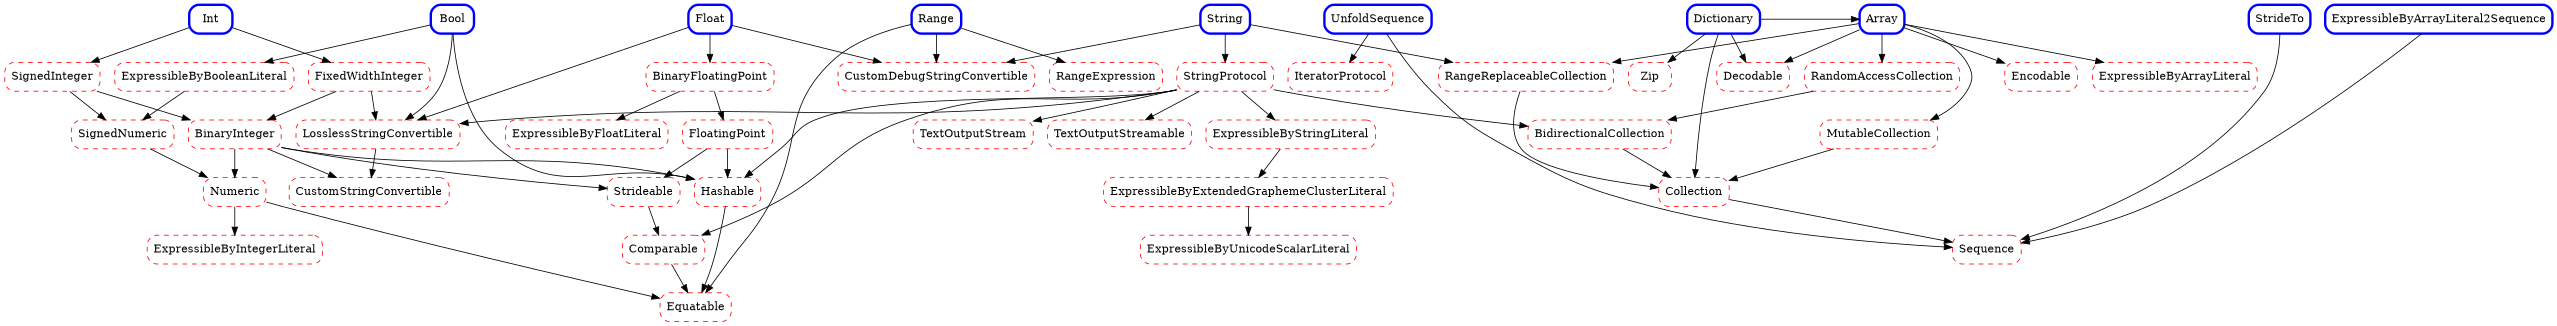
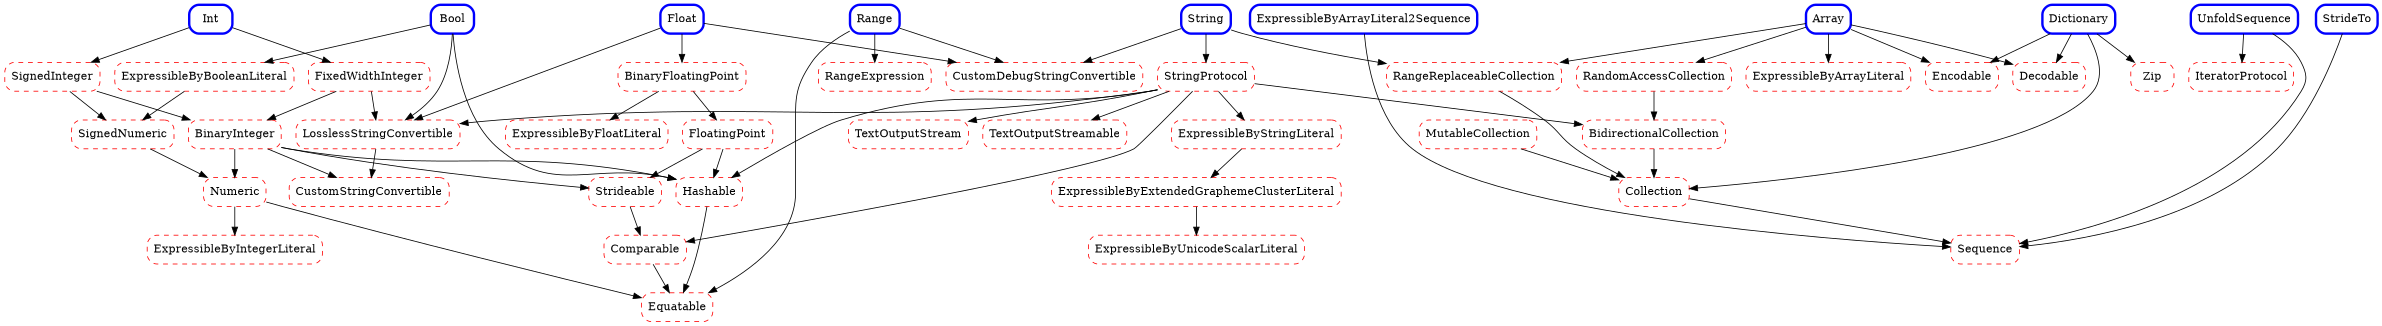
edge "Dictionary" -- "Array": now "Dictionary" -- "Encodable"
edge "Array" -- "MutableCollection": removed
